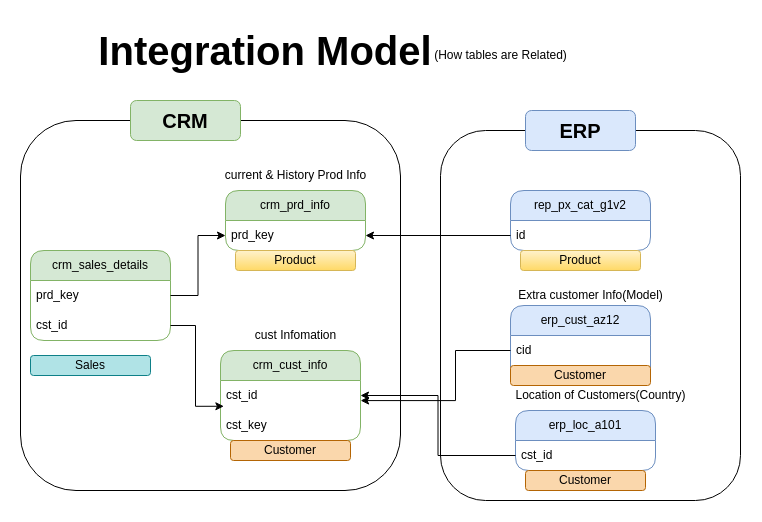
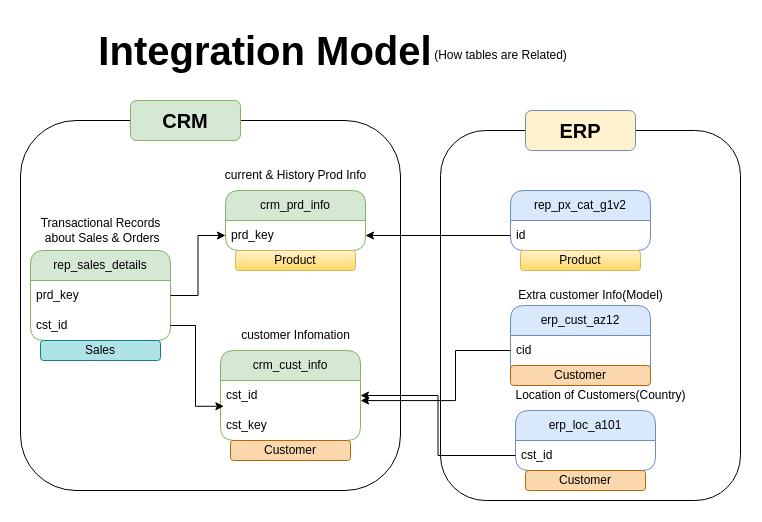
node "ERP": fillcolor #dae8fc -> #fff2cc
node "Transactional Records about Sales & Orders": added
node "crm_sales_details": label "crm_sales_details" -> "rep_sales_details"
node "cust Infomation": label "cust Infomation" -> "customer Infomation"
node "Sales": moved (91, 366) -> (101, 351)
